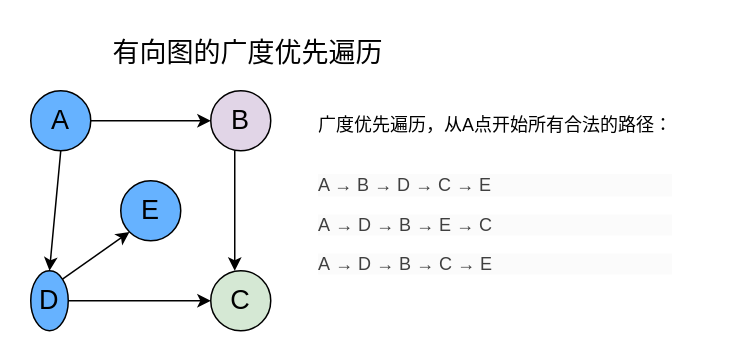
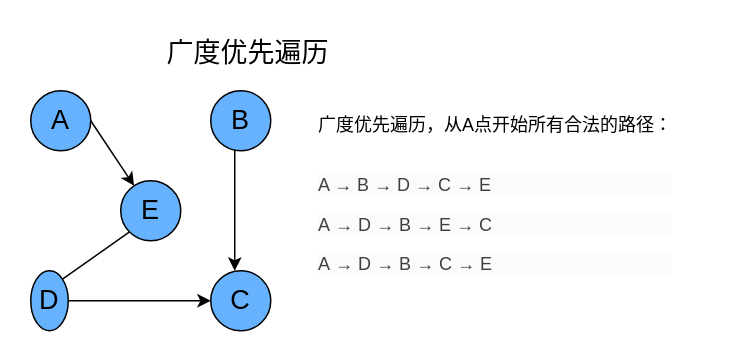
node "有向图的广度优先遍历": label "有向图的广度优先遍历" -> "广度优先遍历"
edge "A" -> "B": now "A" -> "E"
node "B": fillcolor #e1d5e7 -> #66b2ff
edge "A" -> "D": removed
edge "D" -> "E": arrowhead classic -> none
node "C": fillcolor #d5e8d4 -> #66b2ff
